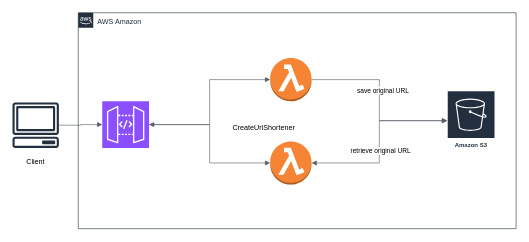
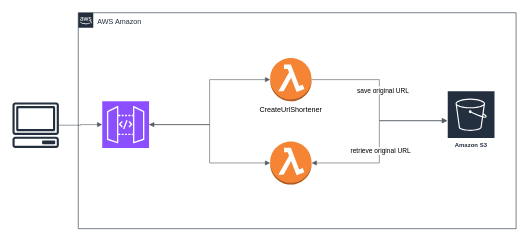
node "CreateUrlShortener": moved (264, 128) -> (291, 110)
node "Client": removed
